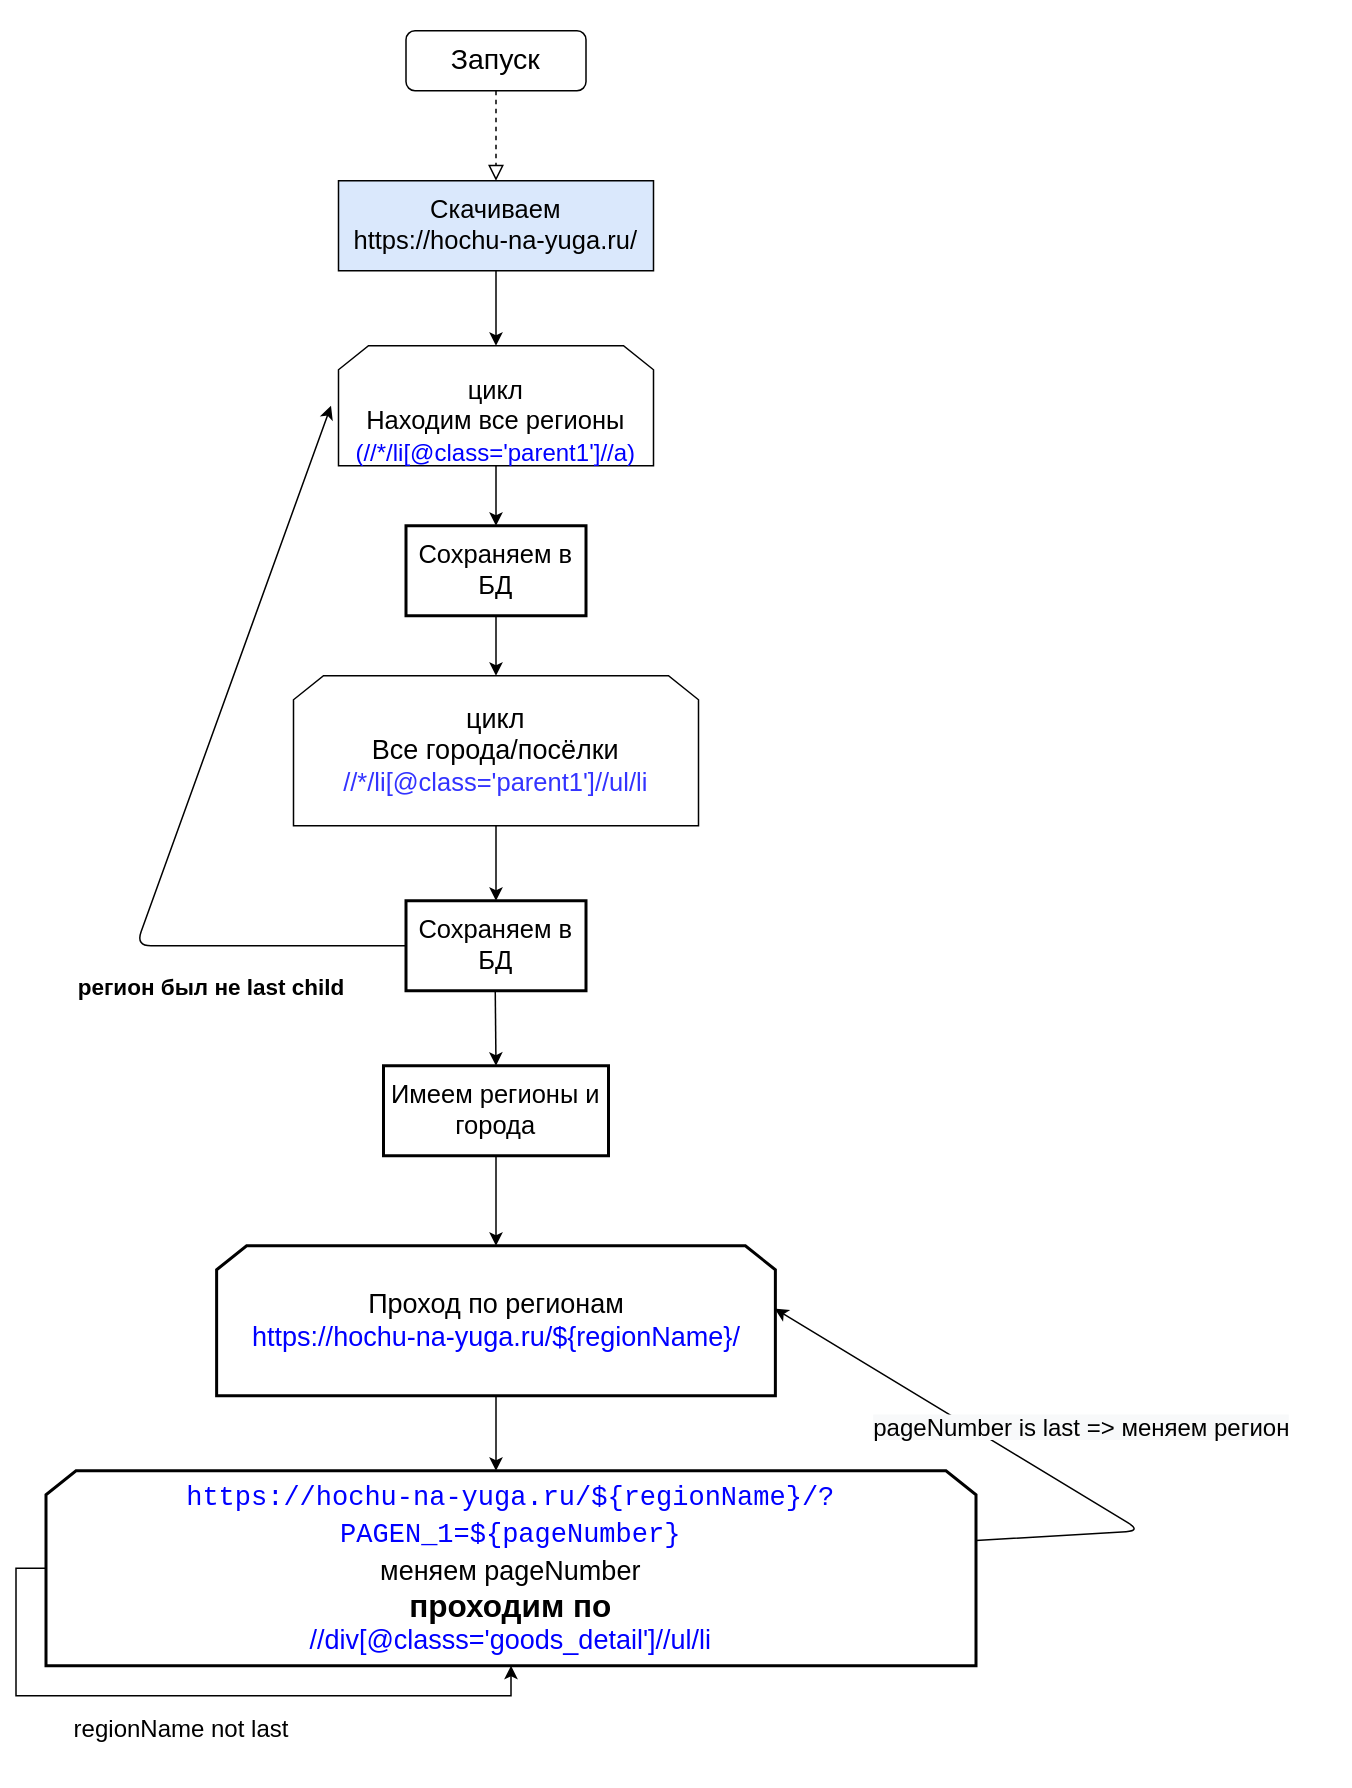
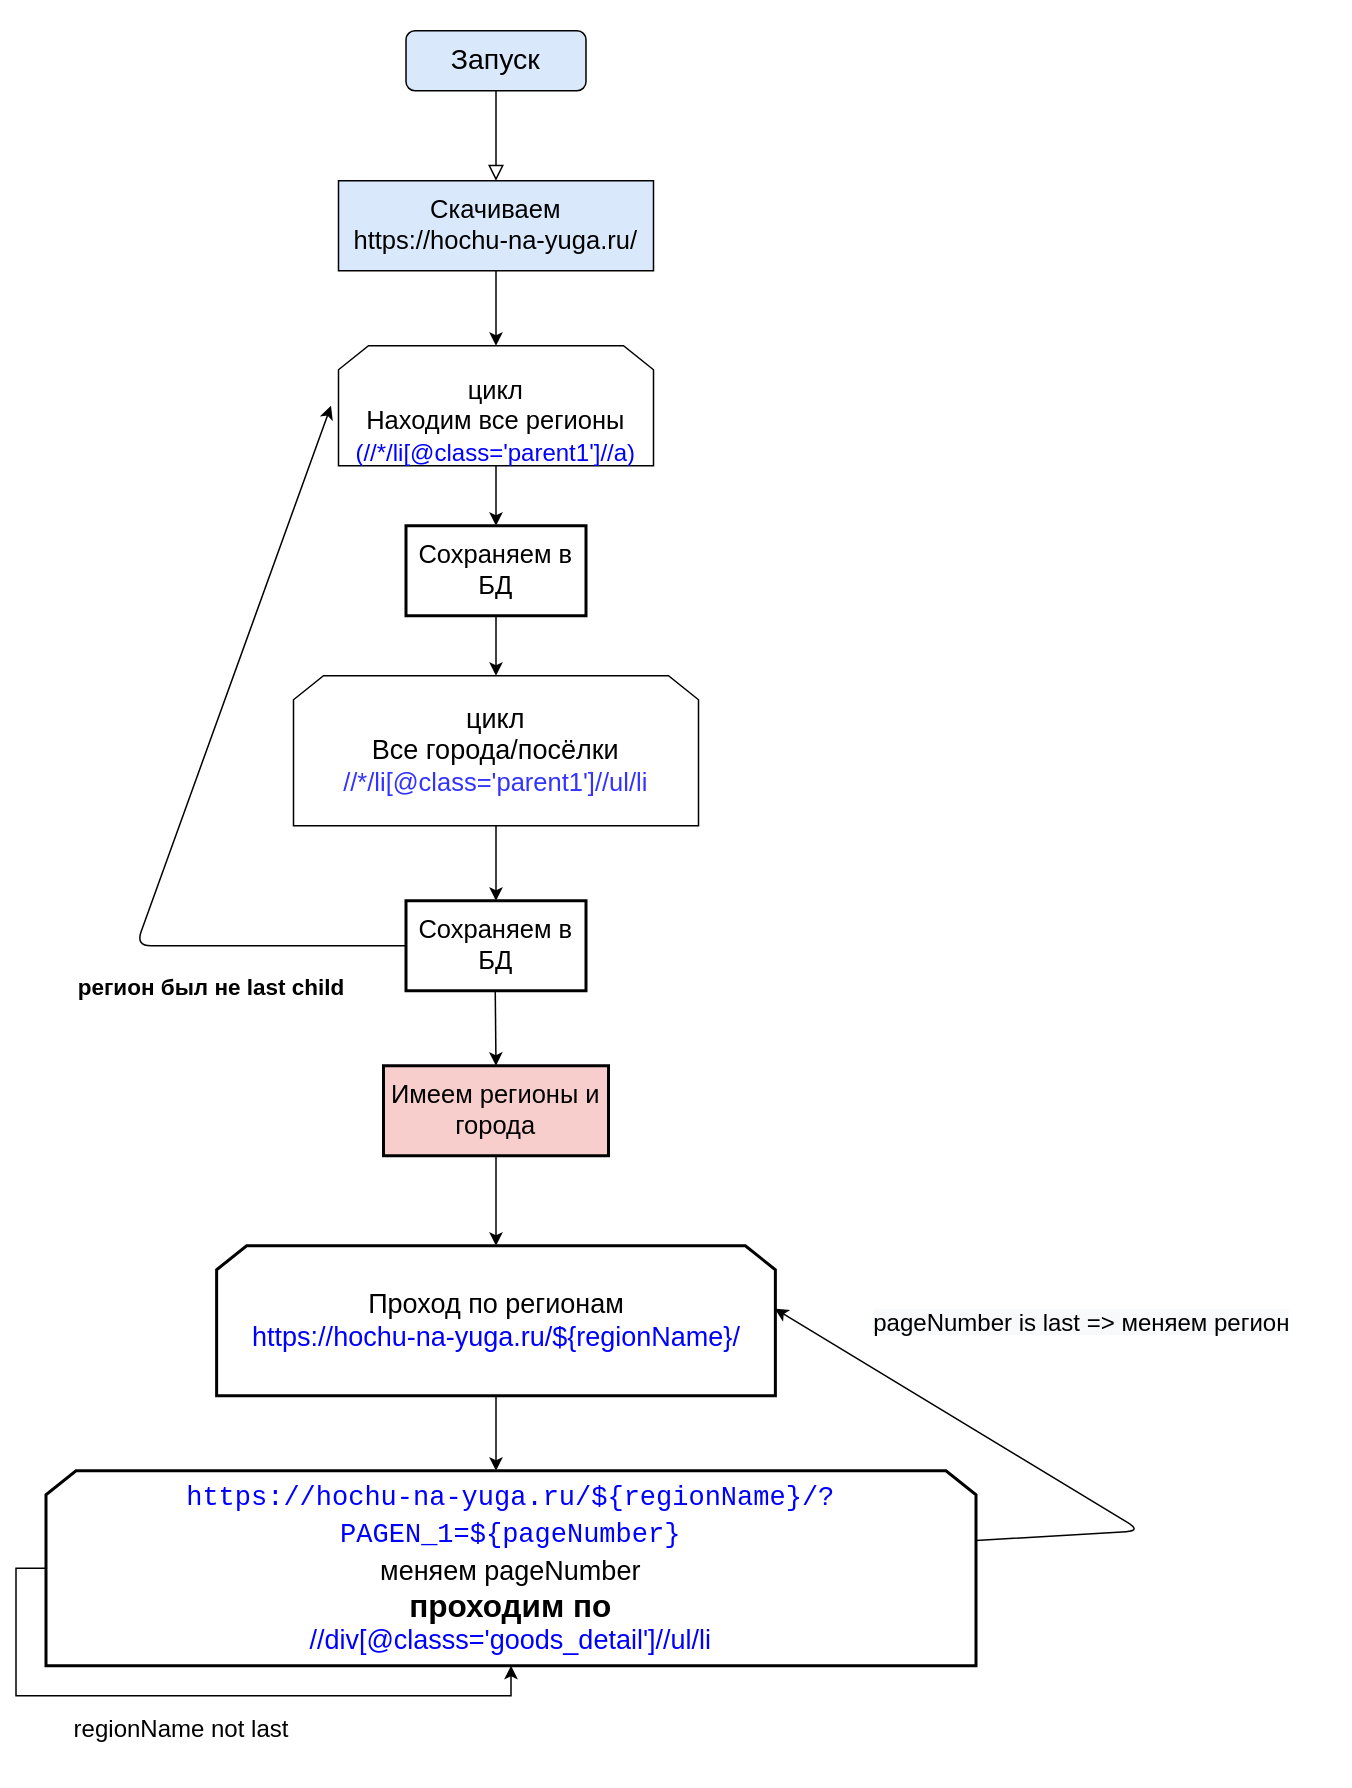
node "Запуск": fillcolor #ffffff -> #dae8fc
edge "Запуск" -> "Скачиваем https://hochu-na-yuga.ru/": style dashed -> solid
node "Имеем регионы и города": fillcolor #ffffff -> #f8cecc
node "pageNumber is last => меняем регион": moved (1095, 1426) -> (1095, 1321)
